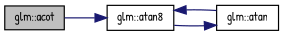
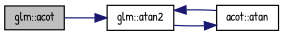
node "glm::atan8": label "glm::atan8" -> "glm::atan2"
node "glm::atan": label "glm::atan" -> "acot::atan"
